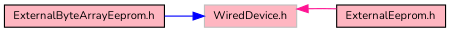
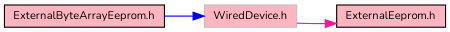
edge "ExternalEeprom.h" -> "WiredDevice.h": reversed
